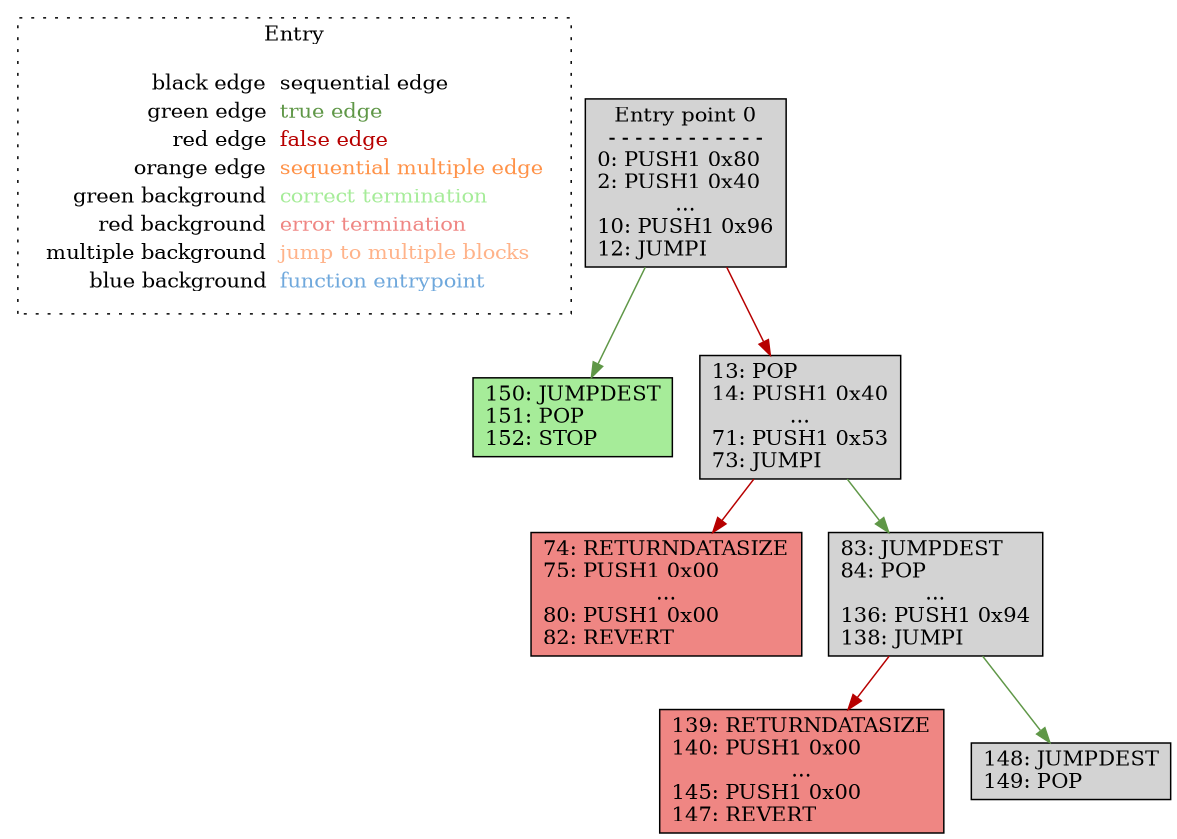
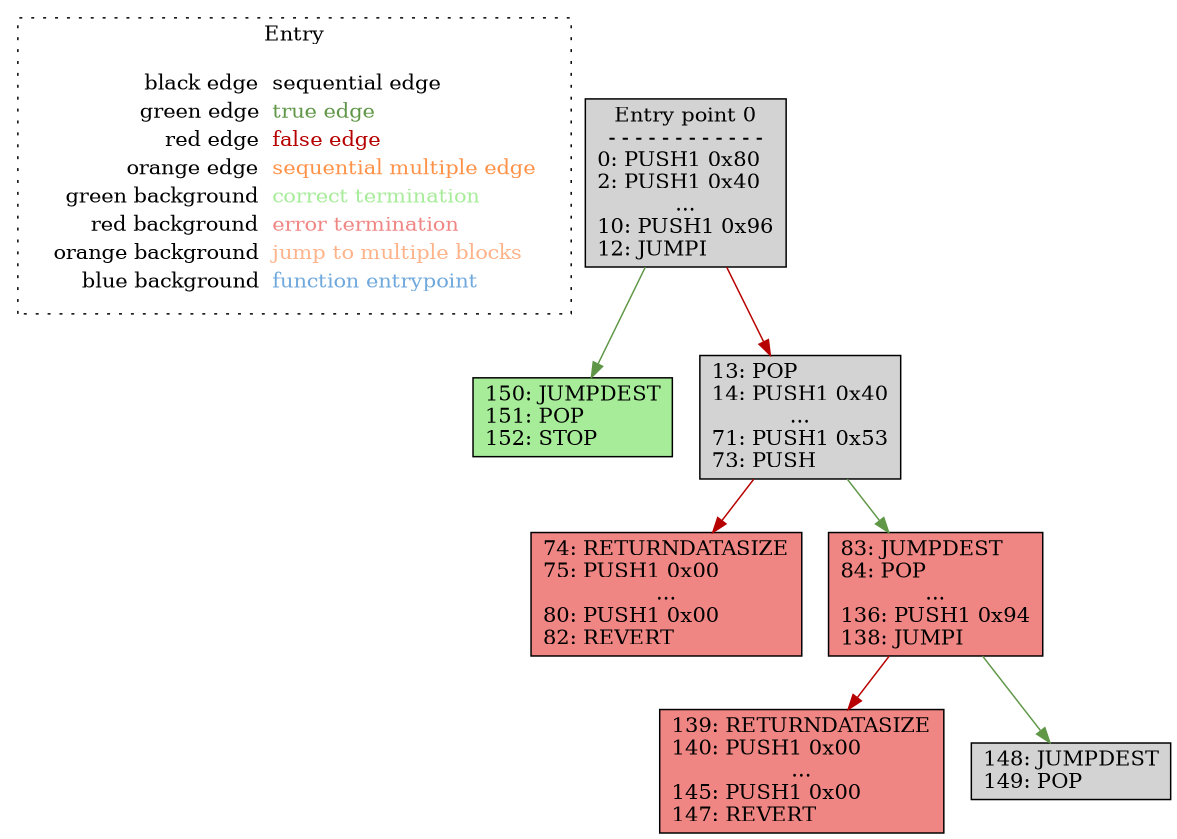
node "black edge": text "multiple background" -> "orange background"
node "13: POP 14: PUSH1 0x40 ... 71: PUSH1 0x53 73: JUMPI": label "13: POP 14: PUSH1 0x40 ... 71: PUSH1 0x53 73: JUMPI" -> "13: POP 14: PUSH1 0x40 ... 71: PUSH1 0x53 73: PUSH"
node "83: JUMPDEST 84: POP ... 136: PUSH1 0x94 138: JUMPI": fillcolor #d3d3d3 -> #ef8683
